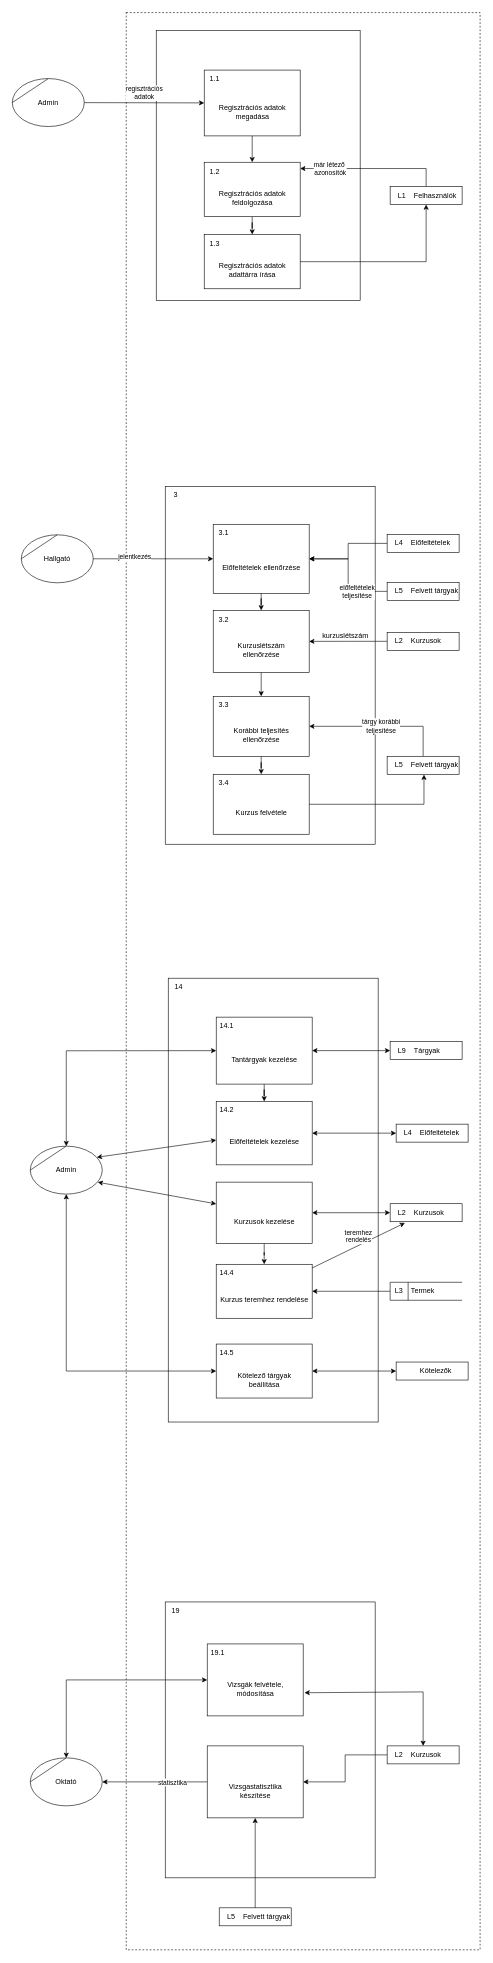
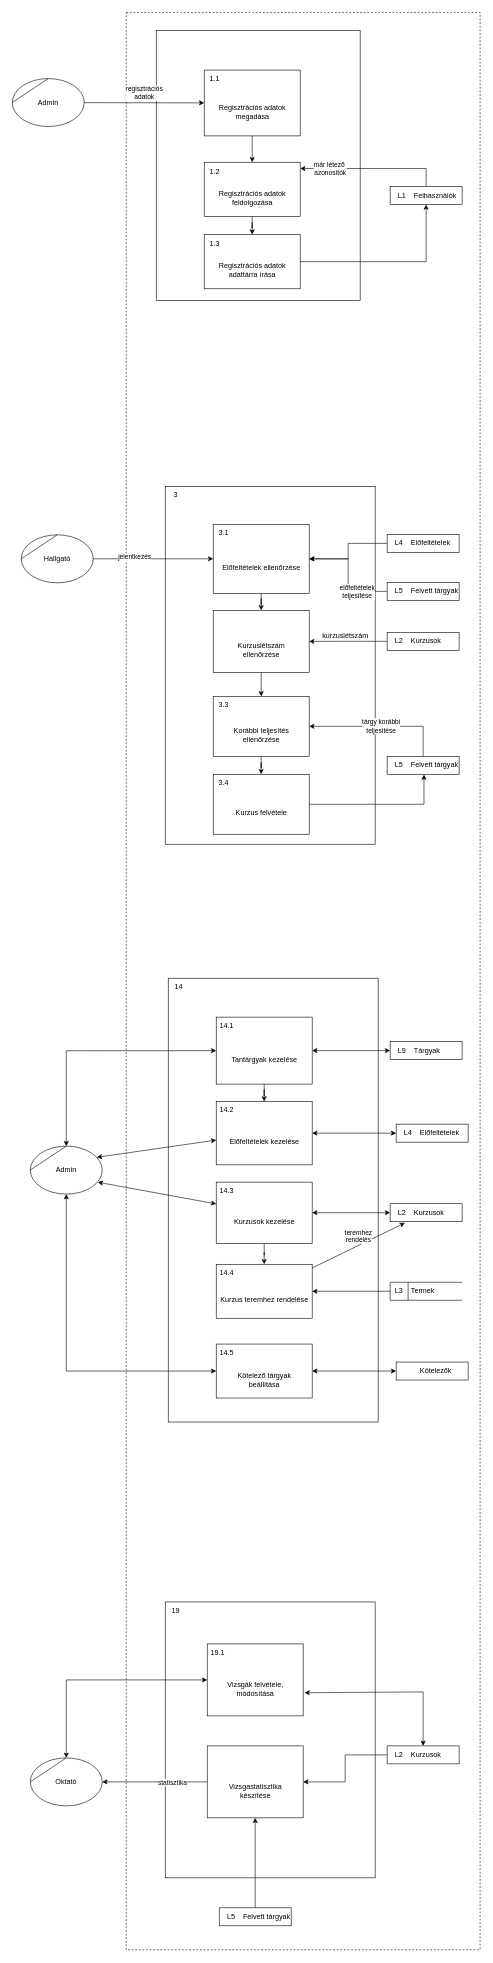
node "3.2": removed
node "14.3": added
